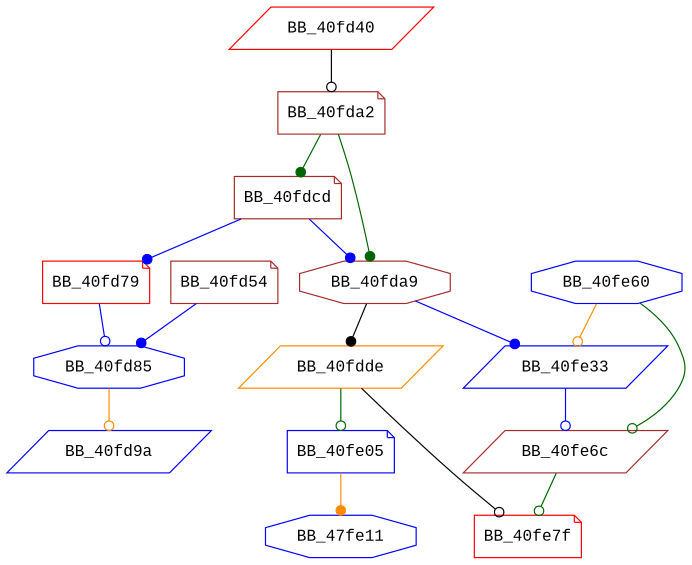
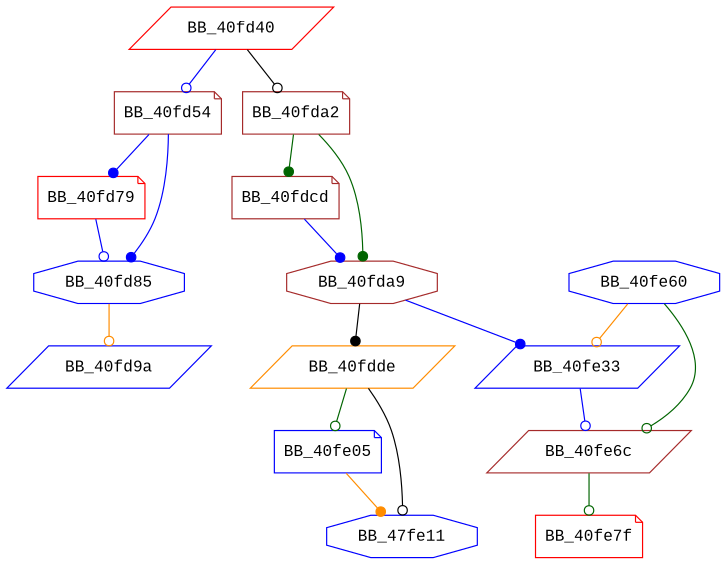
edge "BB_40fd40" -> "BB_40fd54": added
edge "BB_40fdcd" -> "BB_40fd79": now "BB_40fd54" -> "BB_40fd79"
edge "BB_40fdde" -> "BB_40fe7f": now "BB_40fdde" -> "BB_47fe11"
